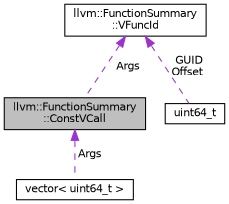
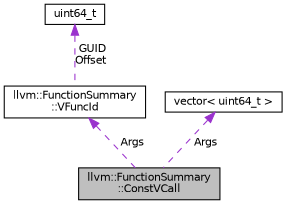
edge "uint64_t" -> "llvm::FunctionSummary ::VFuncId": reversed
edge "vector< uint64_t >" -> "llvm::FunctionSummary ::ConstVCall": reversed
